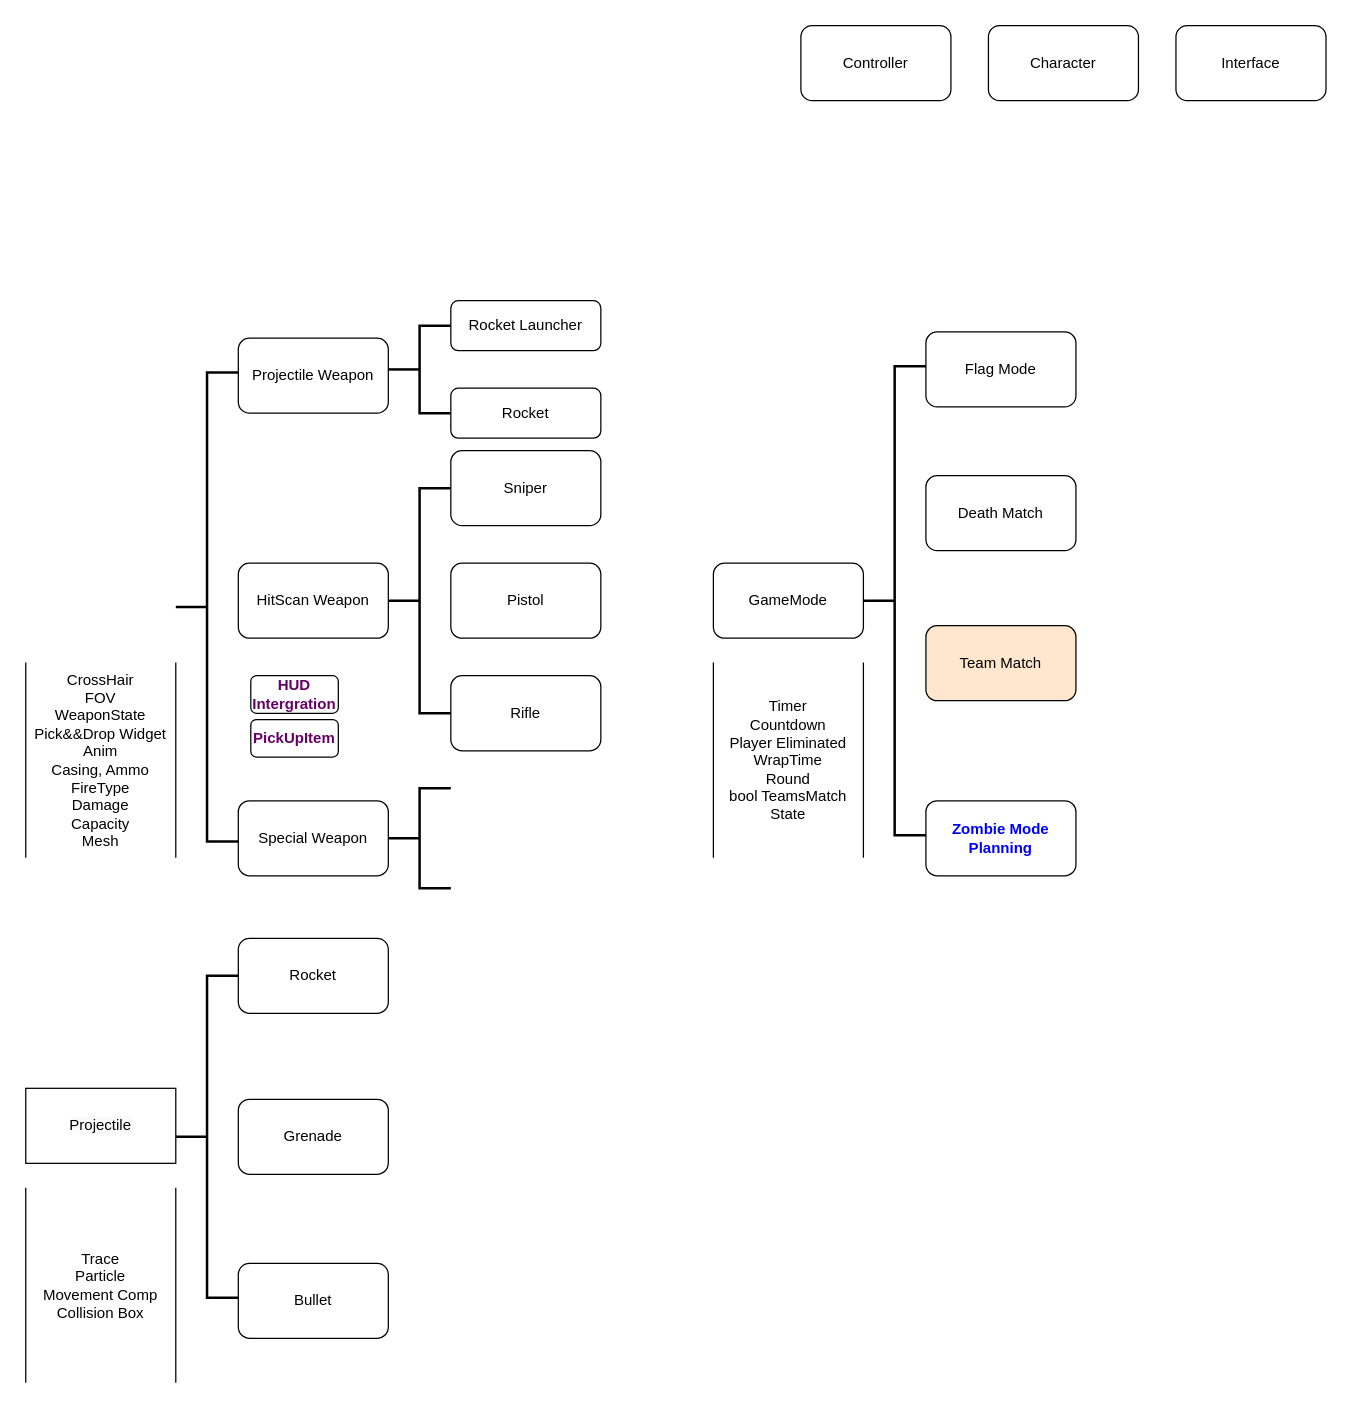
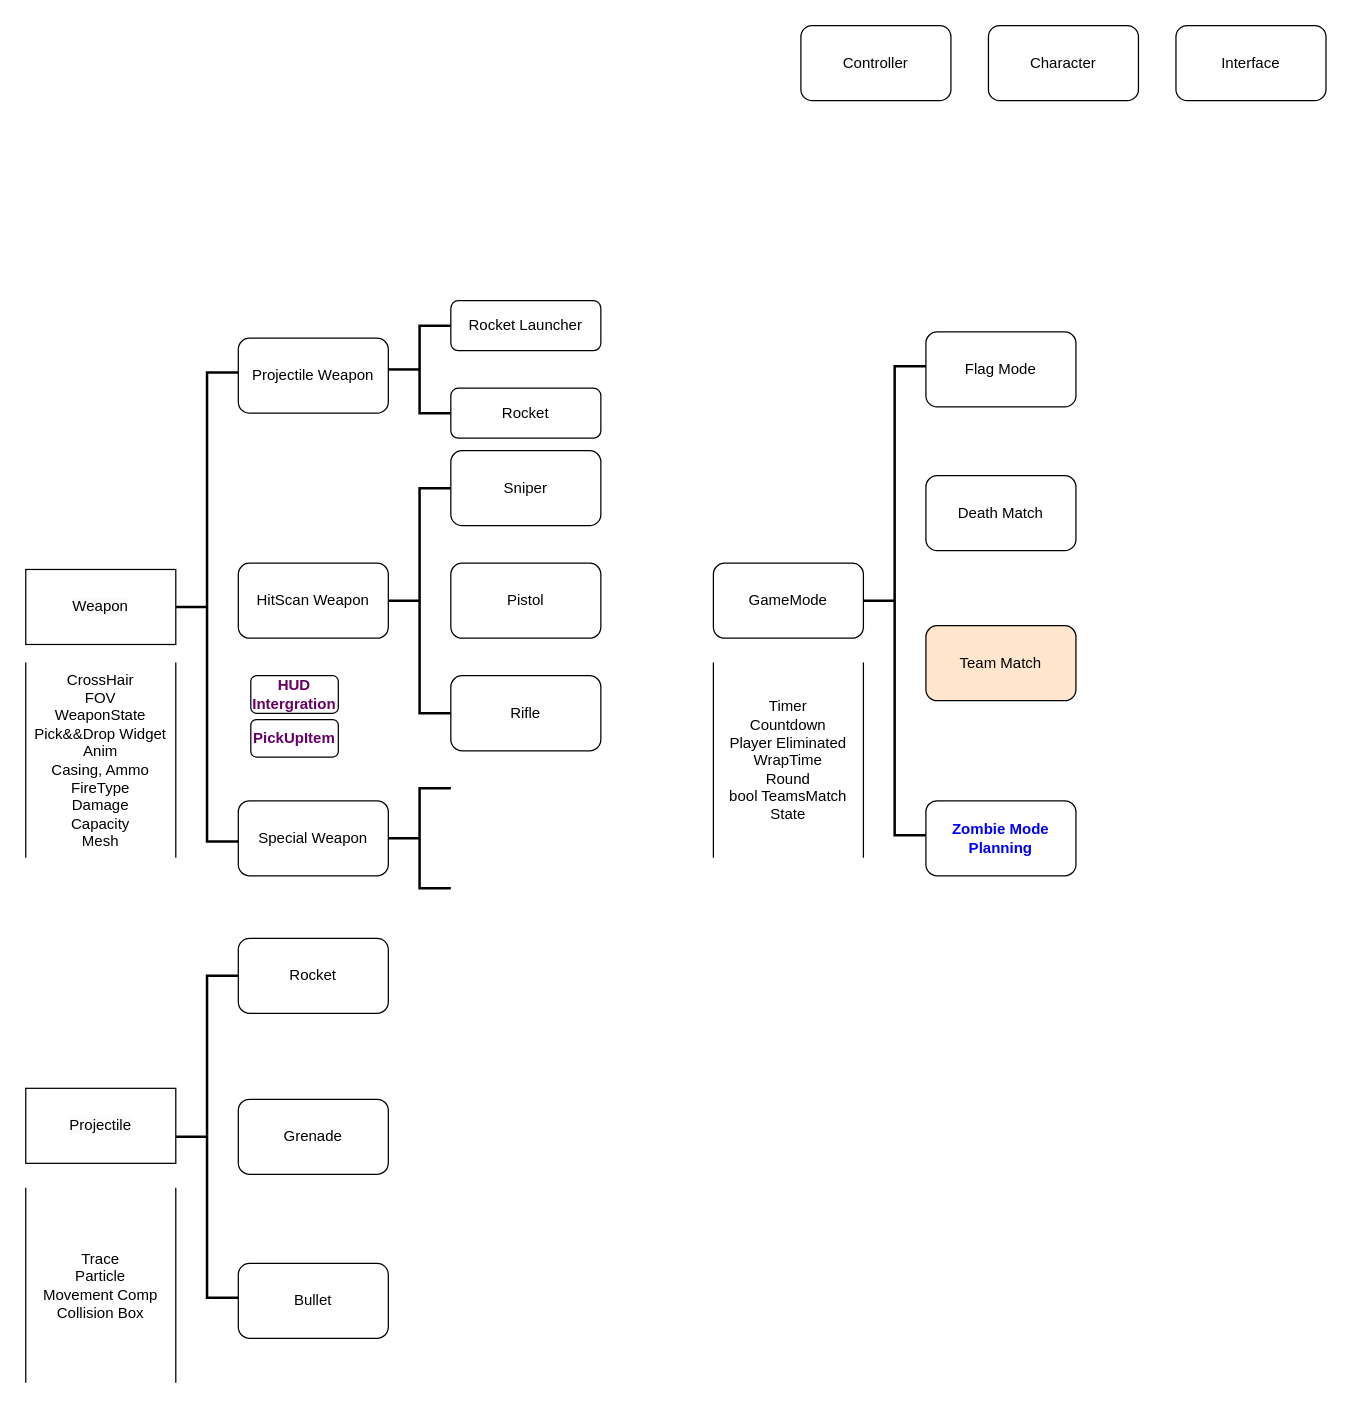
node "Weapon": added
